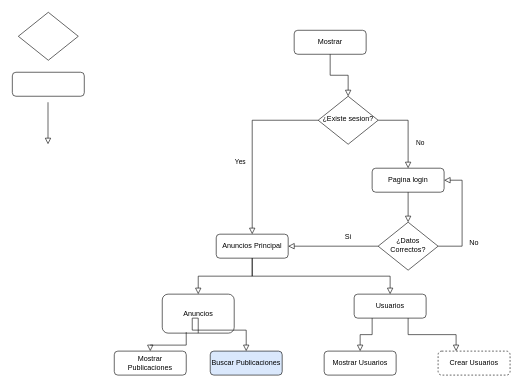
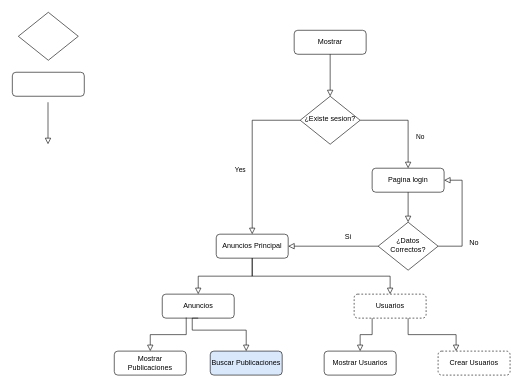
node "¿Existe sesion?": moved (348, 120) -> (330, 120)
node "Usuarios": style solid -> dashed
node "Anuncios": size 72x39 -> 72x24
